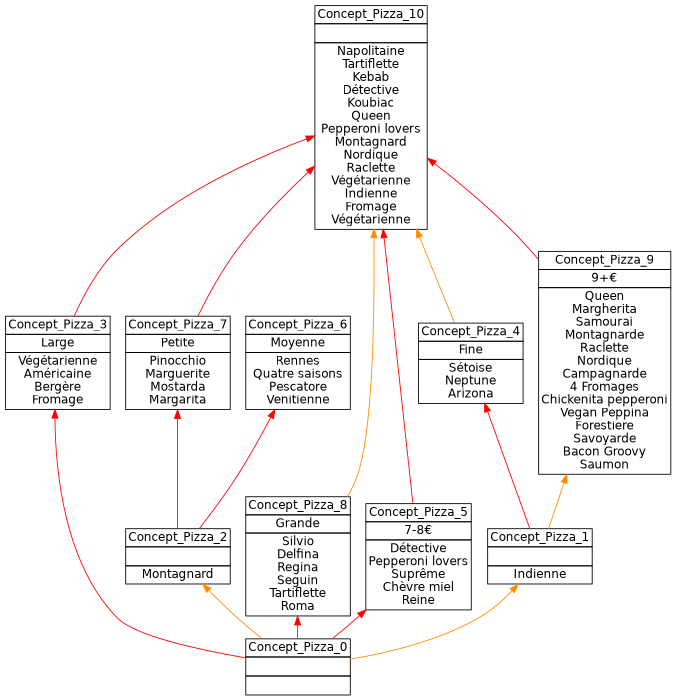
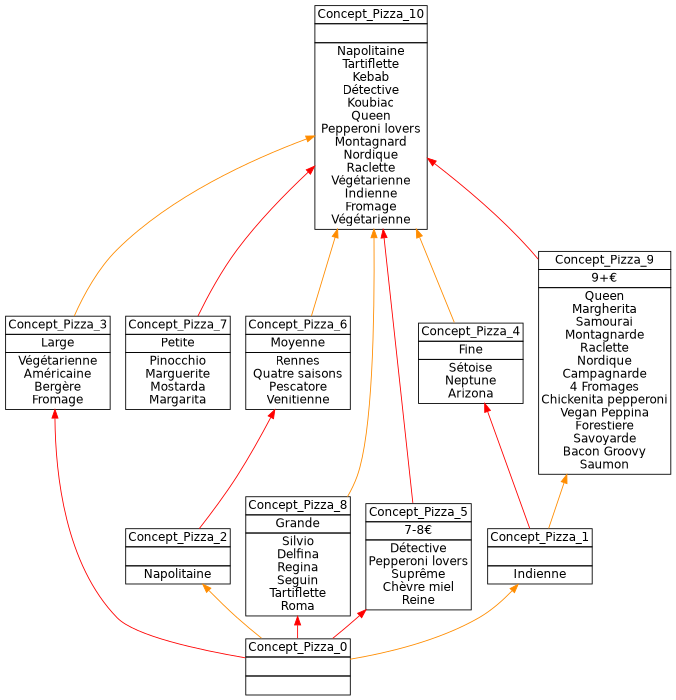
edge "Concept_Pizza_3" -> "Concept_Pizza_10": color red -> darkorange
edge "Concept_Pizza_6" -> "Concept_Pizza_10": added
edge "Concept_Pizza_2" -> "Concept_Pizza_7": removed
node "Concept_Pizza_2": text "Montagnard" -> "Napolitaine"
